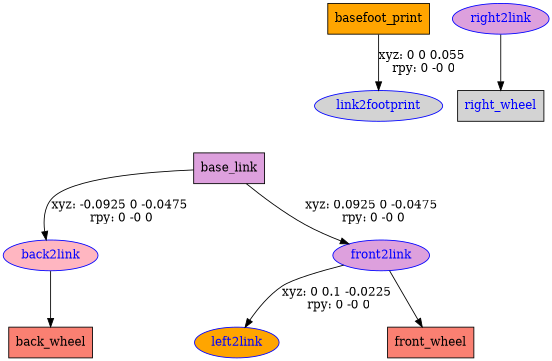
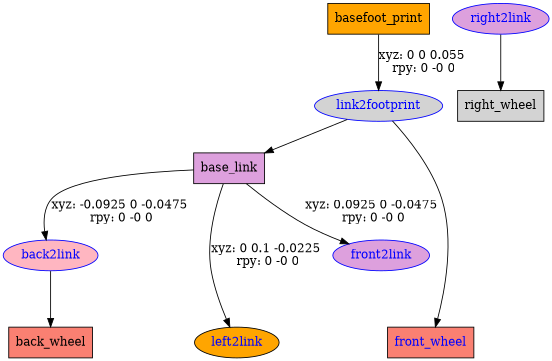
node "right_wheel": fontcolor blue -> black
edge "link2footprint" -> "base_link": added
edge "front2link" -> "left2link": now "base_link" -> "left2link"
edge "front2link" -> "front_wheel": now "link2footprint" -> "front_wheel"
node "left2link": color blue -> black
node "front_wheel": fontcolor black -> blue
